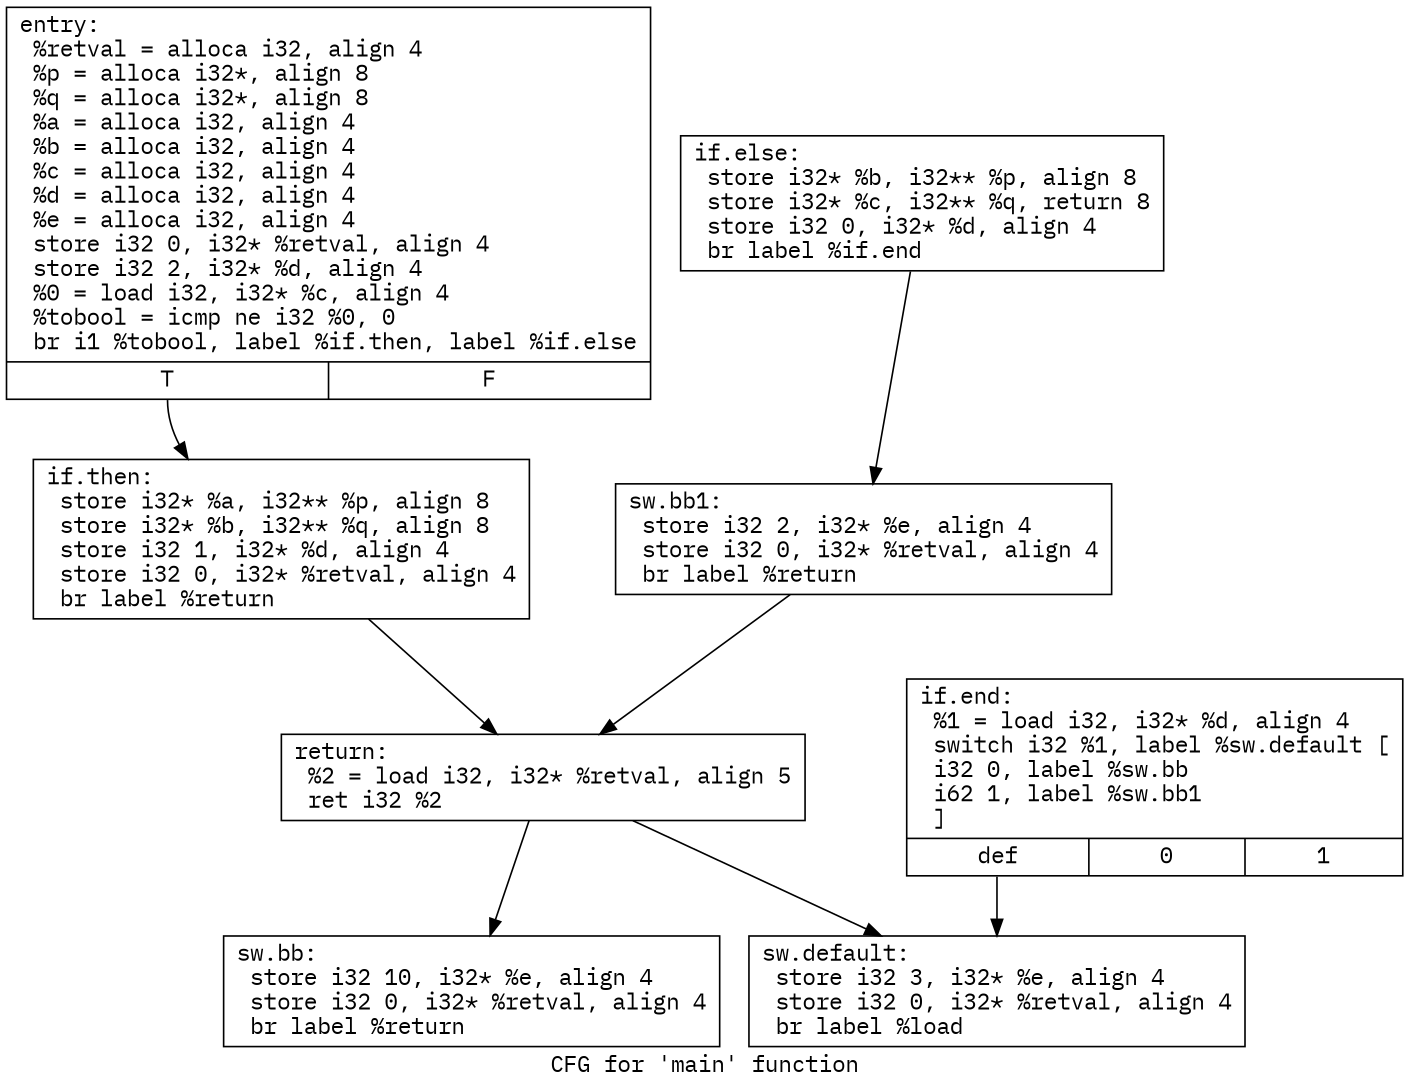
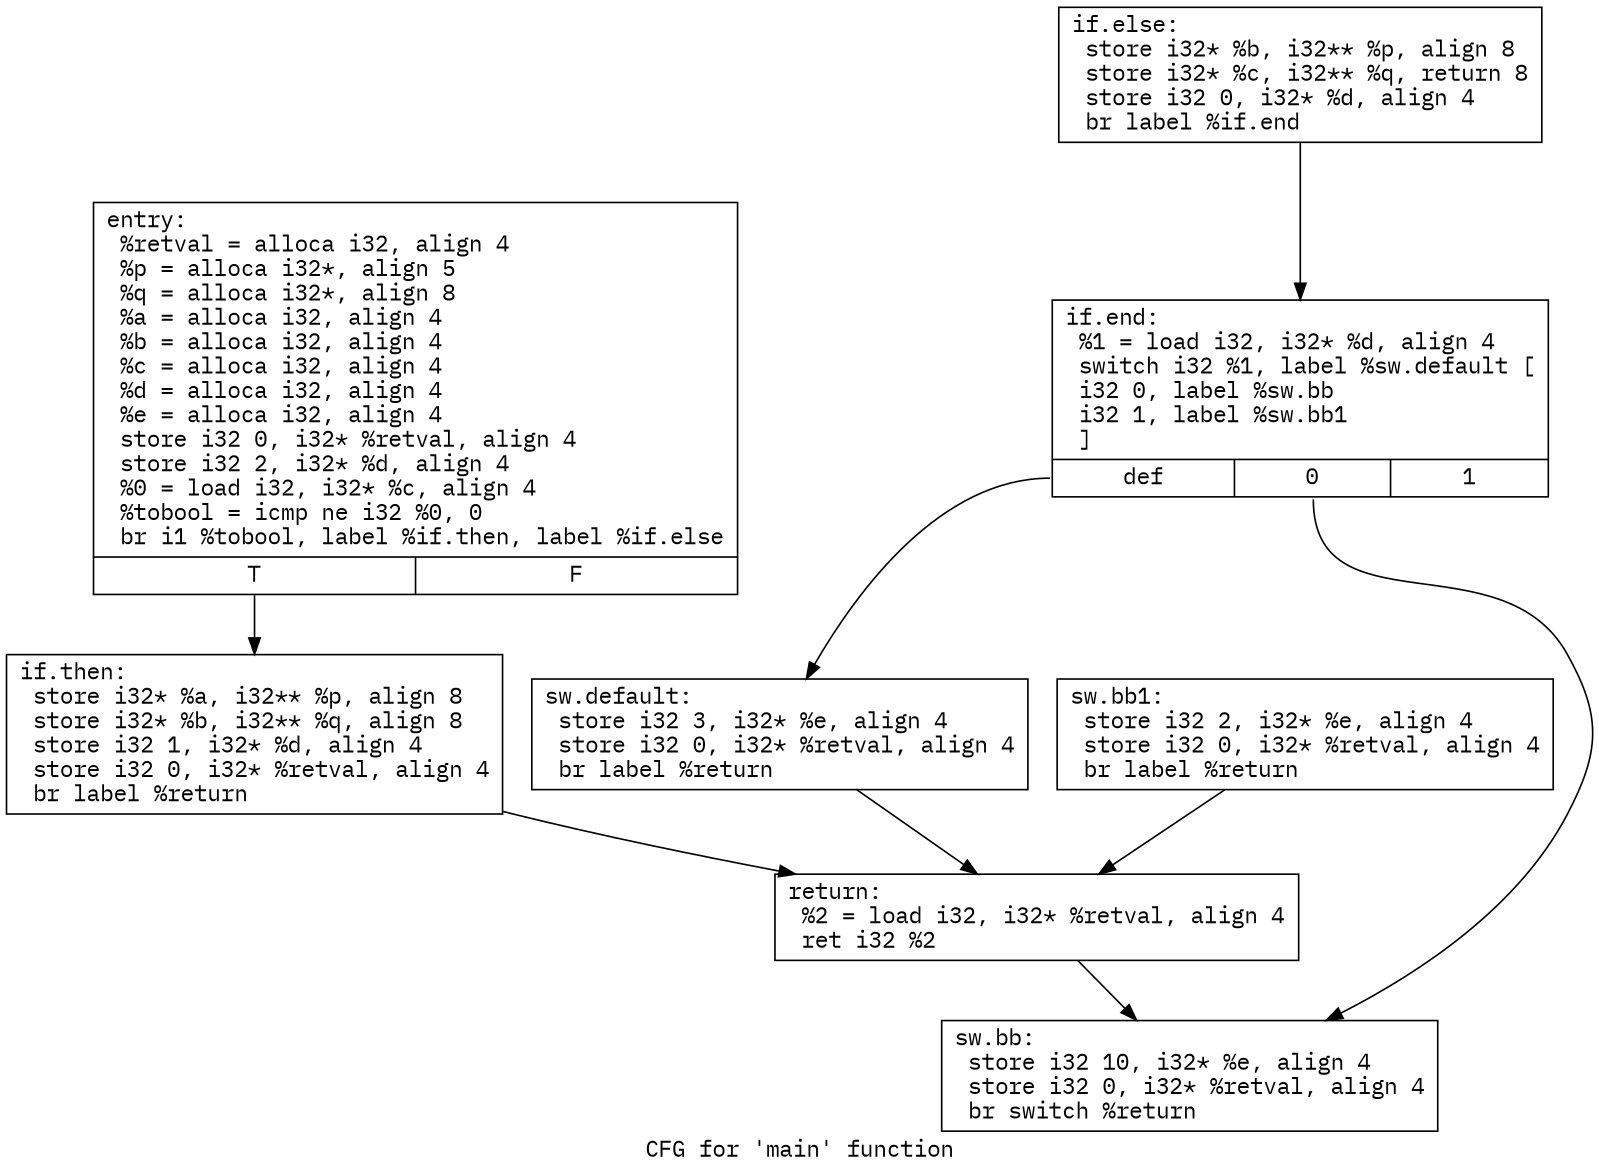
node "entry:": text "%p = alloca i32*, align 8" -> "%p = alloca i32*, align 5"
edge "if.else:" -> "sw.bb1:": now "if.else:" -> "if.end:"
edge "if.end:" -> "sw.bb:": added
node "return:": text "%2 = load i32, i32* %retval, align 5" -> "%2 = load i32, i32* %retval, align 4"
node "if.end:": text "i62 1, label %sw.bb1" -> "i32 1, label %sw.bb1"
edge "return:" -> "sw.default:": reversed
node "sw.bb:": text "br label %return" -> "br switch %return"
node "sw.default:": text "br label %load" -> "br label %return"
